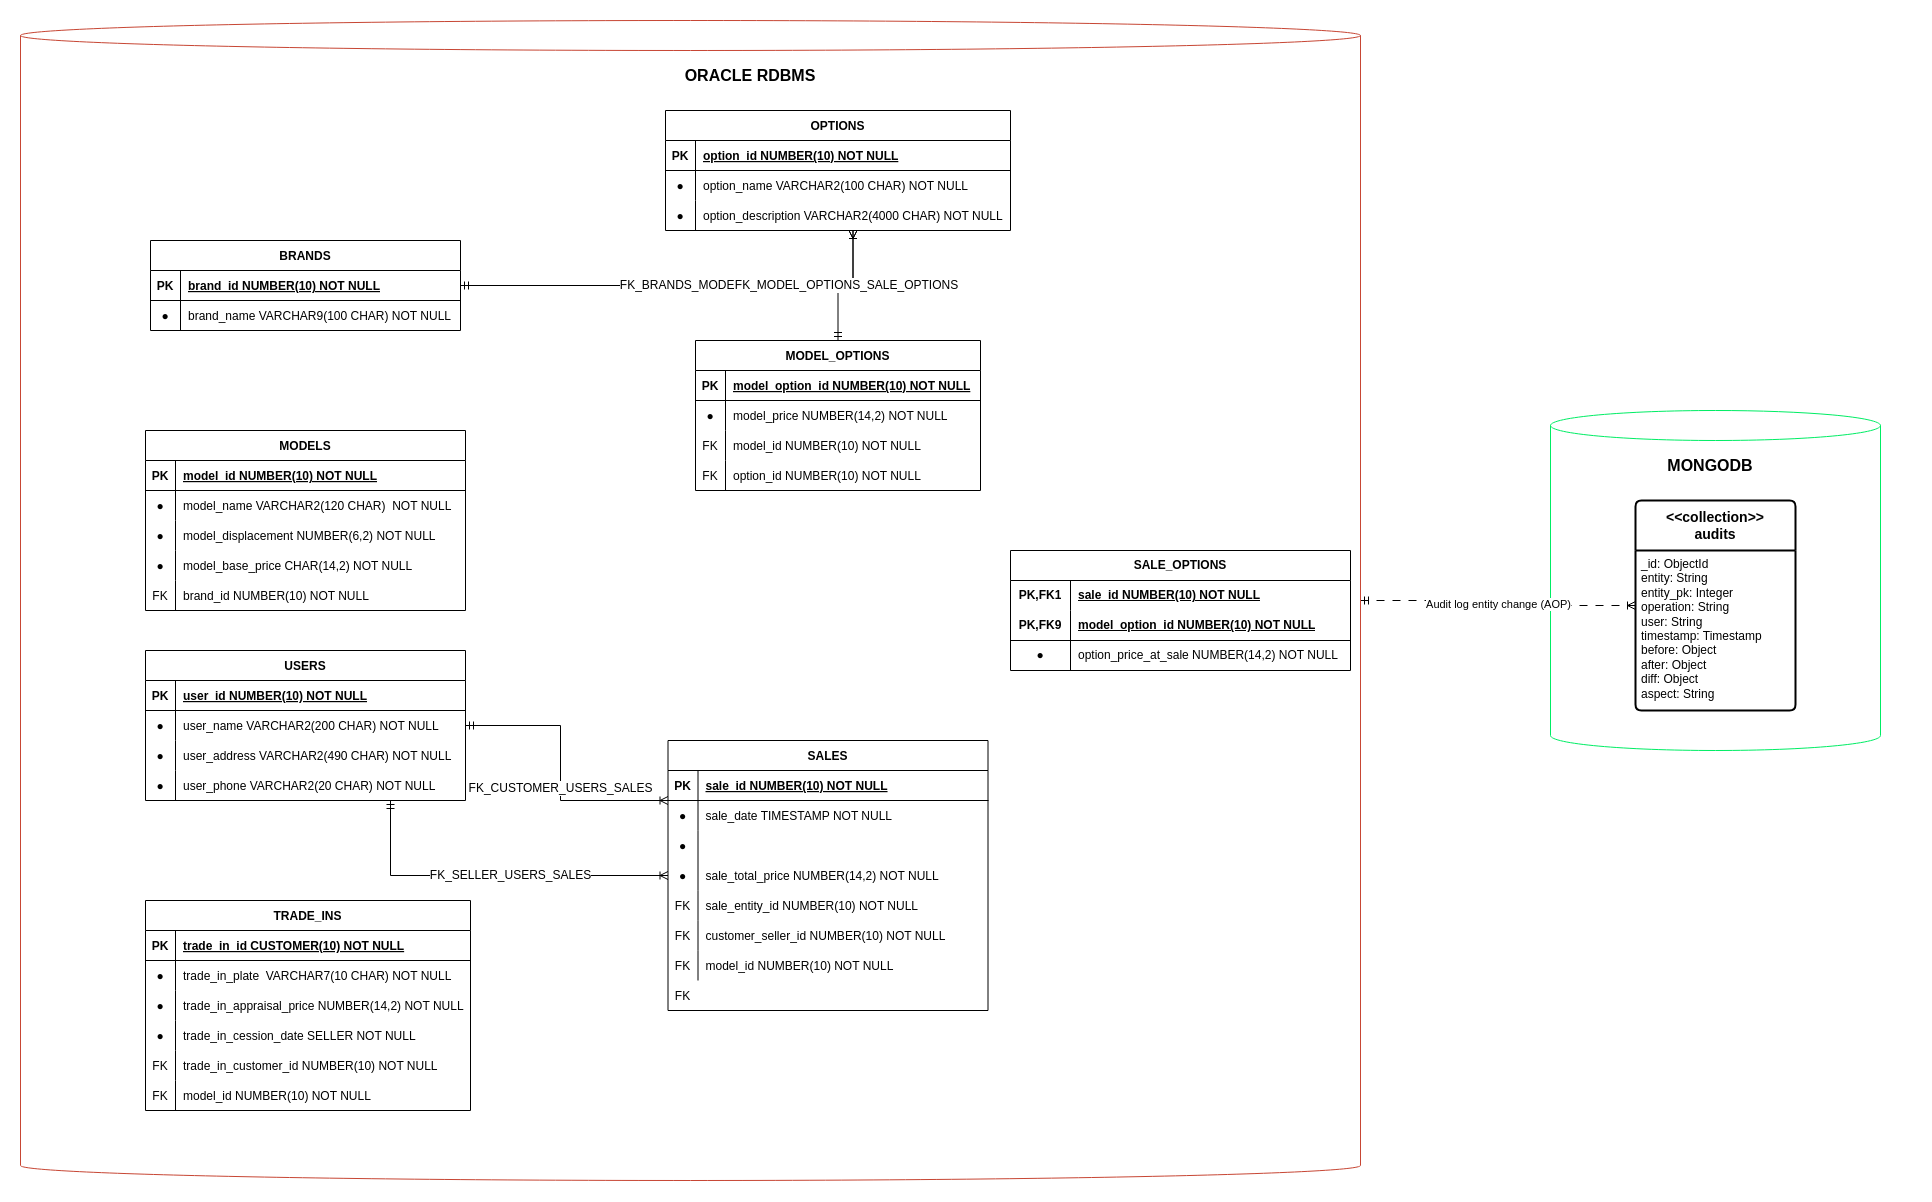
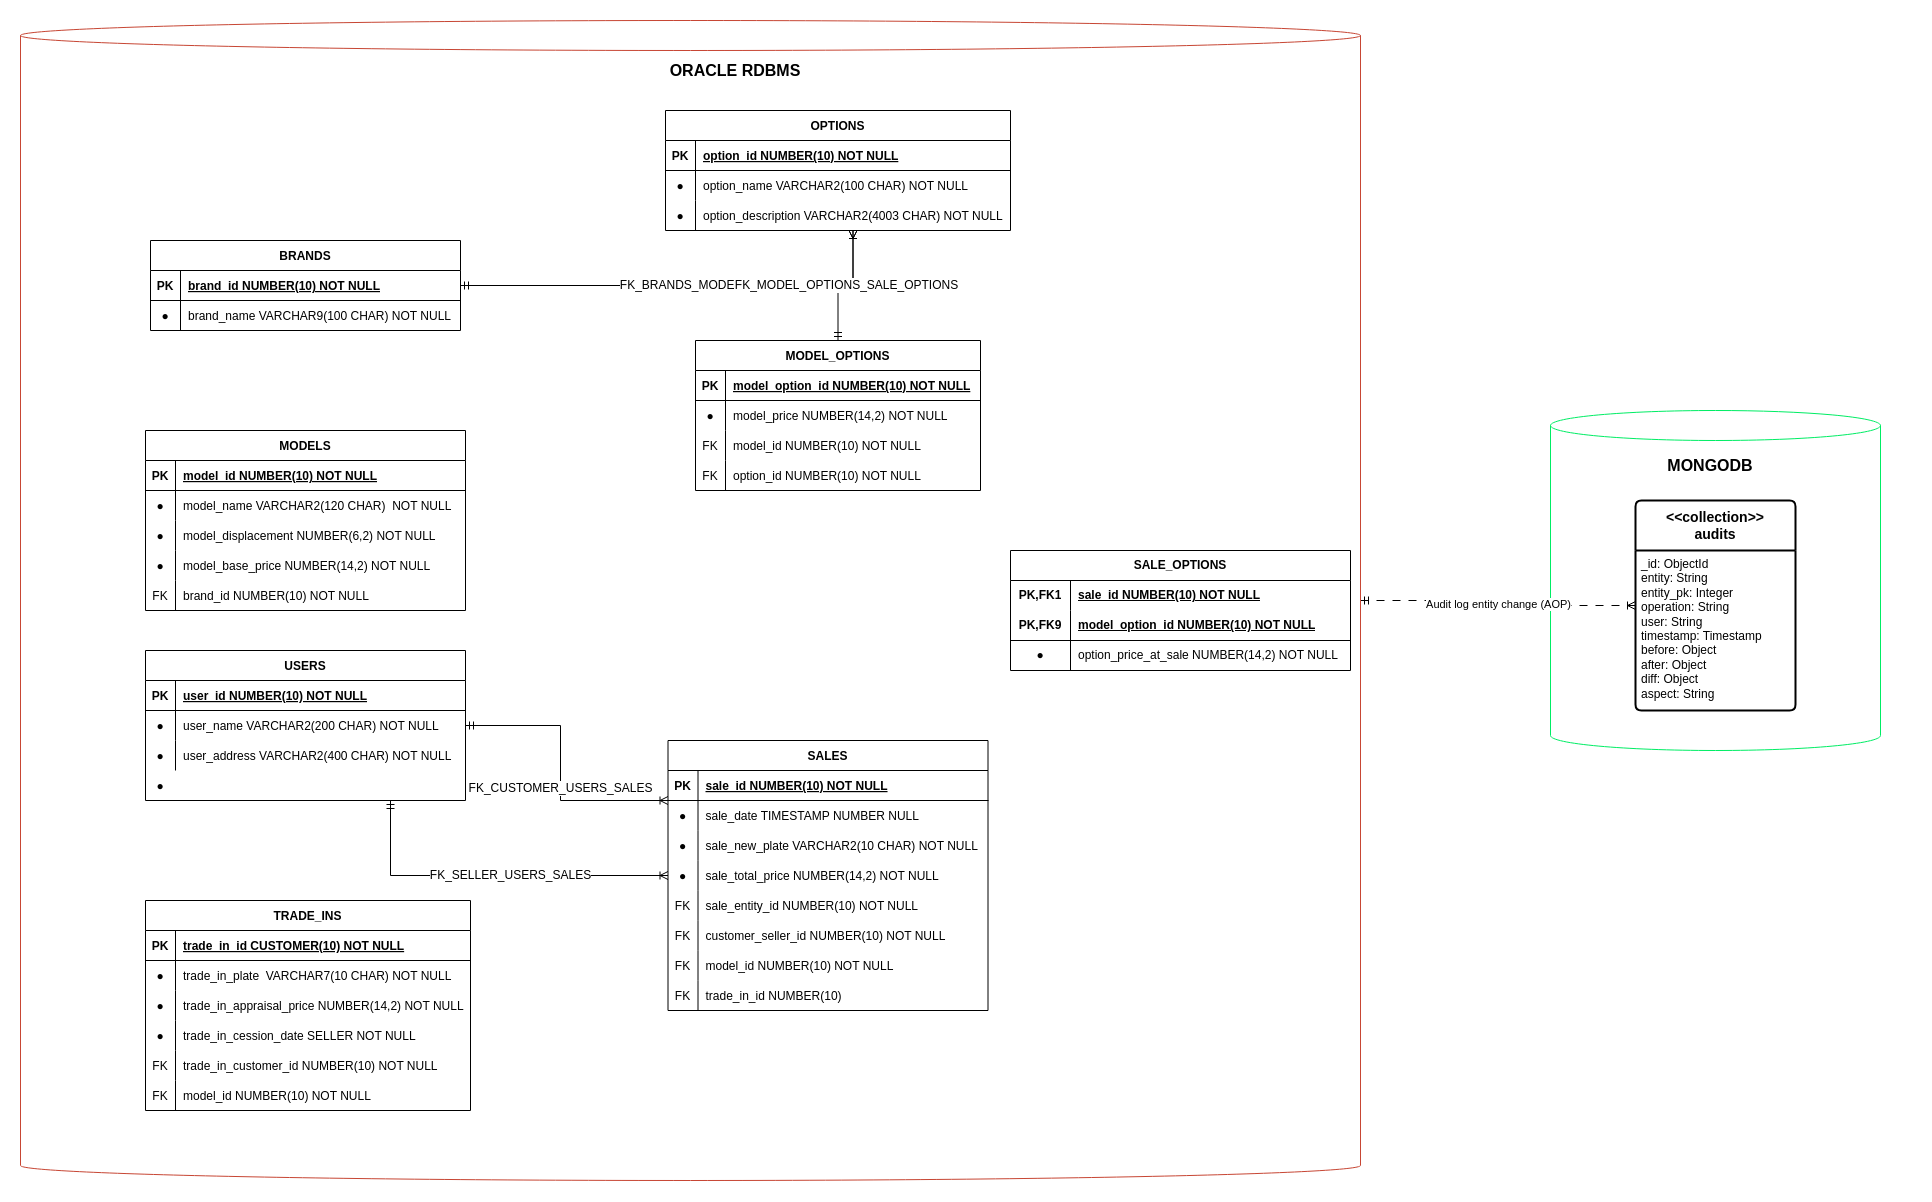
node "ORACLE RDBMS": moved (751, 76) -> (736, 71)
node "option_description VARCHAR2(4000 CHAR) NOT NULL": label "option_description VARCHAR2(4000 CHAR) NOT NULL" -> "option_description VARCHAR2(4003 CHAR) NOT NULL"
node "model_base_price CHAR(14,2) NOT NULL": label "model_base_price CHAR(14,2) NOT NULL" -> "model_base_price NUMBER(14,2) NOT NULL"
node "user_address VARCHAR2(490 CHAR) NOT NULL": label "user_address VARCHAR2(490 CHAR) NOT NULL" -> "user_address VARCHAR2(400 CHAR) NOT NULL"
node "user_phone VARCHAR2(20 CHAR) NOT NULL": removed
node "sale_date TIMESTAMP NOT NULL": label "sale_date TIMESTAMP NOT NULL" -> "sale_date TIMESTAMP NUMBER NULL"
node "sale_new_plate VARCHAR2(10 CHAR) NOT NULL": added
node "trade_in_id NUMBER(10)": added
